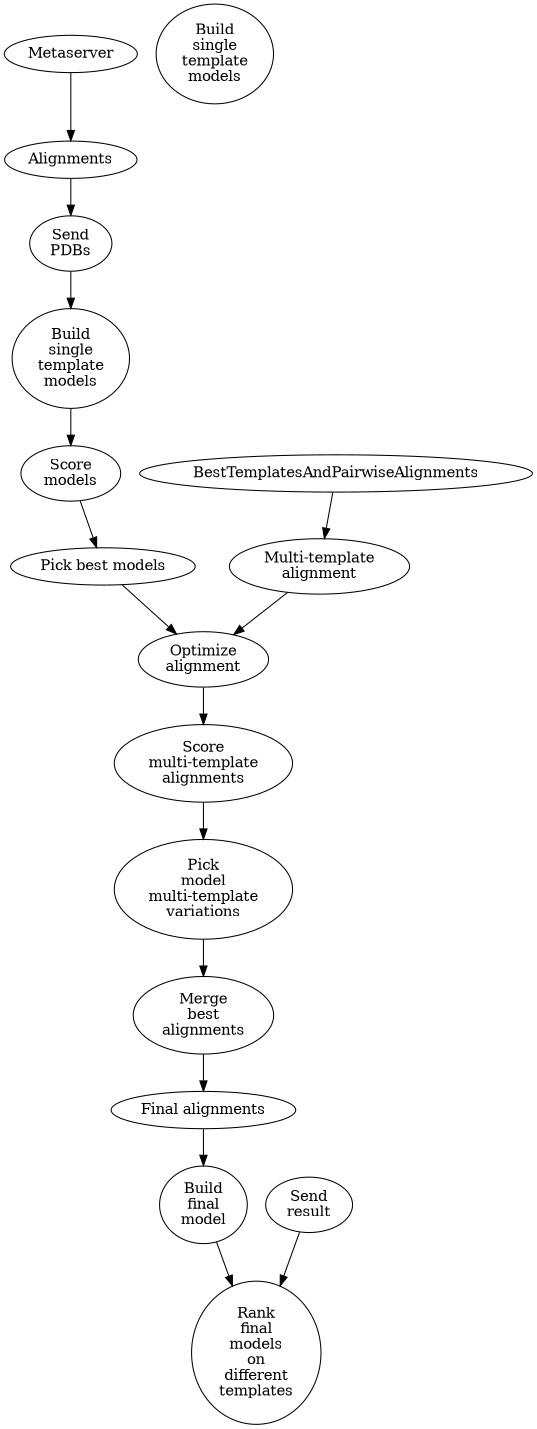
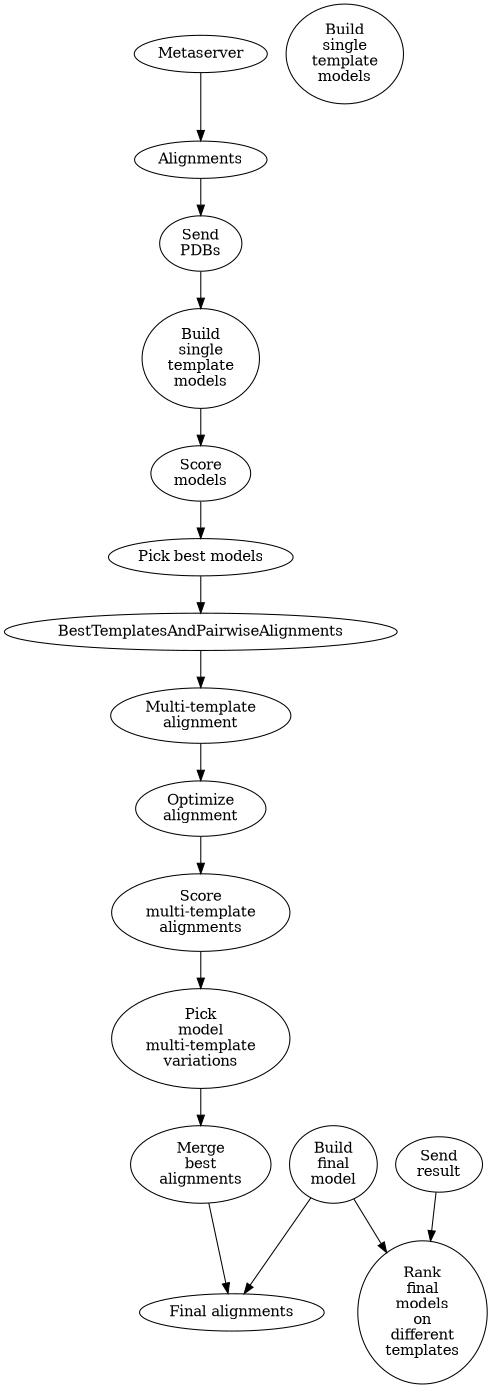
edge "Pick best models" -> "Optimize alignment": now "Pick best models" -> "BestTemplatesAndPairwiseAlignments"
edge "Final alignments" -> "Build final model": reversed
